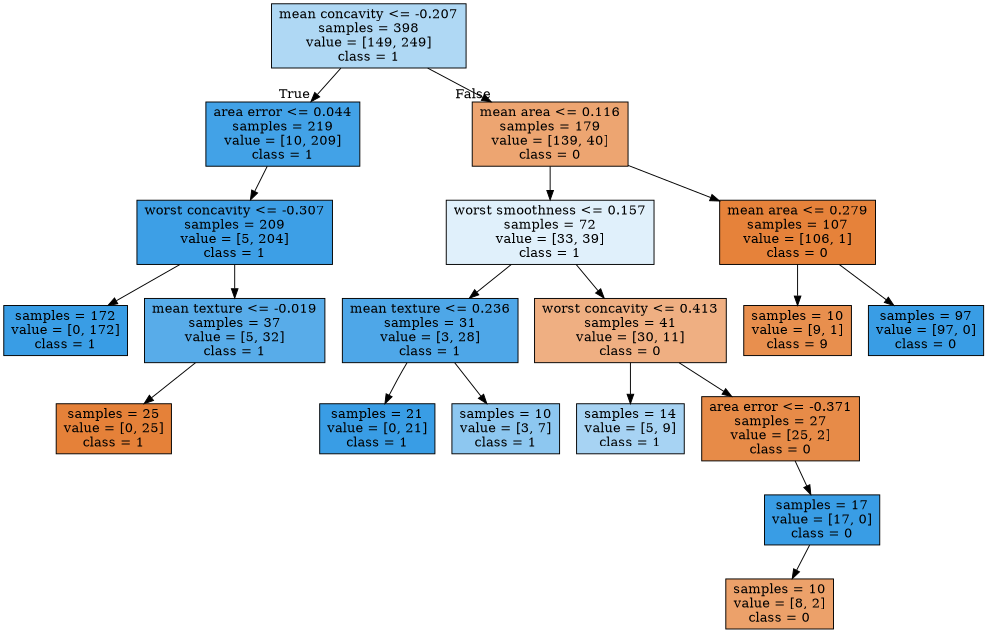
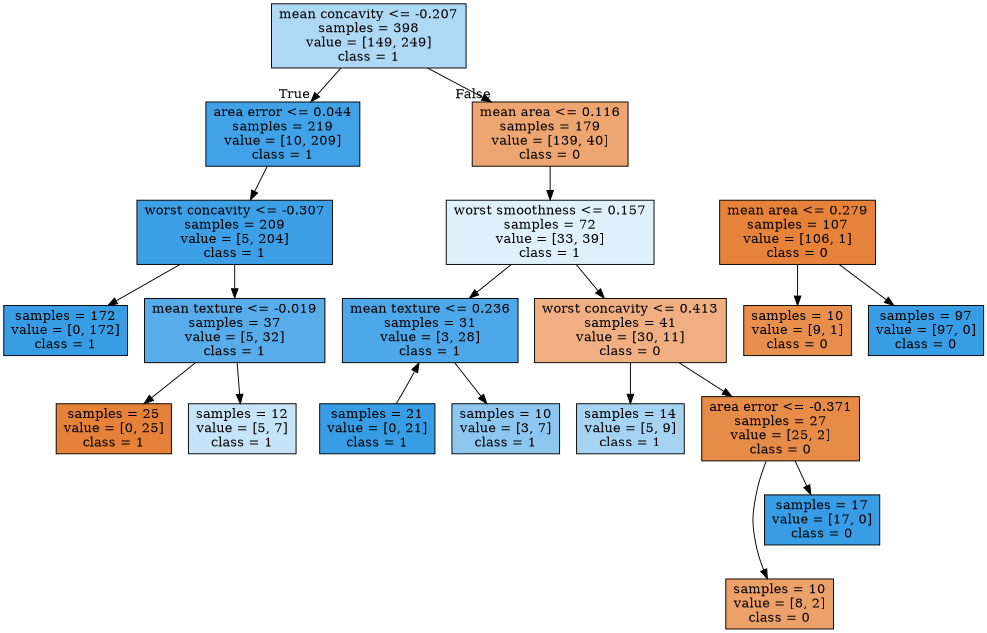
edge "mean area <= 0.116 samples = 179 value = [139, 40] class = 0" -> "mean area <= 0.279 samples = 107 value = [106, 1] class = 0": removed
node "samples = 10 value = [9, 1] class = 9": label "samples = 10 value = [9, 1] class = 9" -> "samples = 10 value = [9, 1] class = 0"
edge "mean texture <= 0.236 samples = 31 value = [3, 28] class = 1" -> "samples = 21 value = [0, 21] class = 1": reversed
node "samples = 12 value = [5, 7] class = 1": added
edge "samples = 17 value = [17, 0] class = 0" -> "samples = 10 value = [8, 2] class = 0": now "area error <= -0.371 samples = 27 value = [25, 2] class = 0" -> "samples = 10 value = [8, 2] class = 0"
